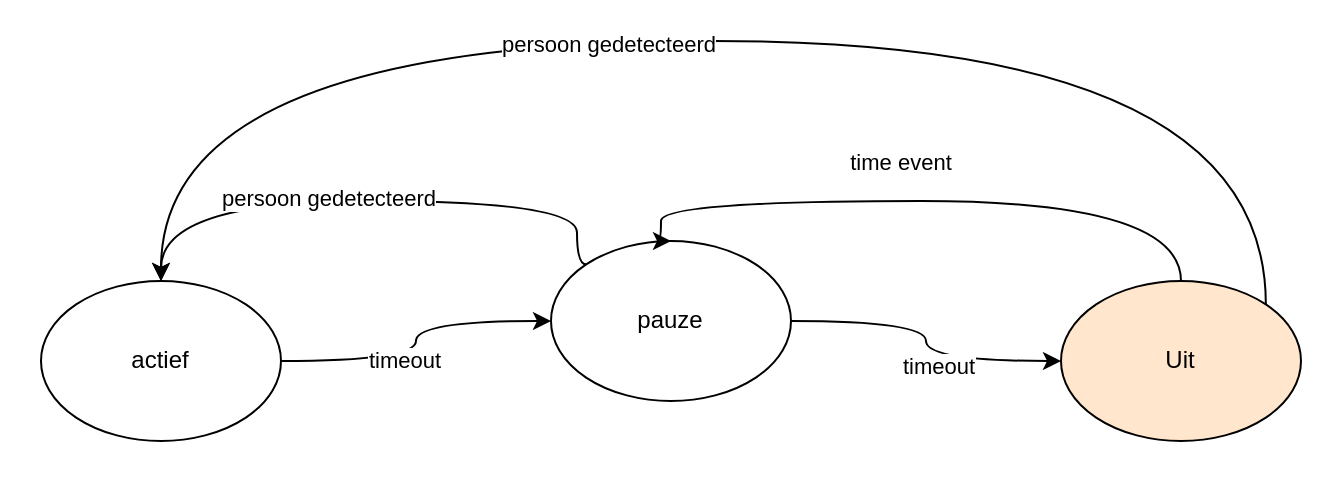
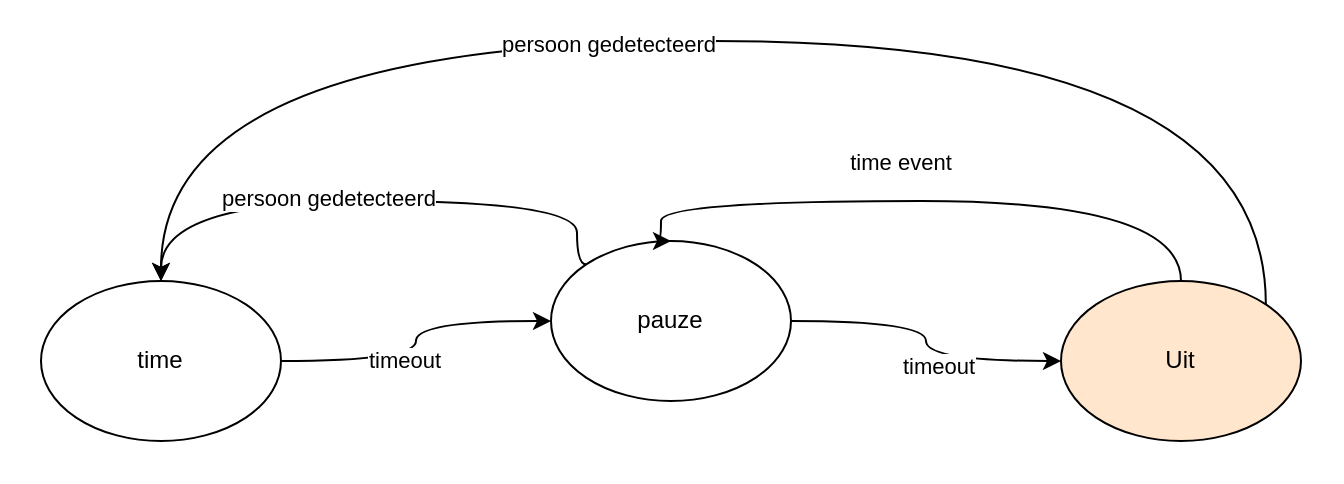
node "actief": label "actief" -> "time"
